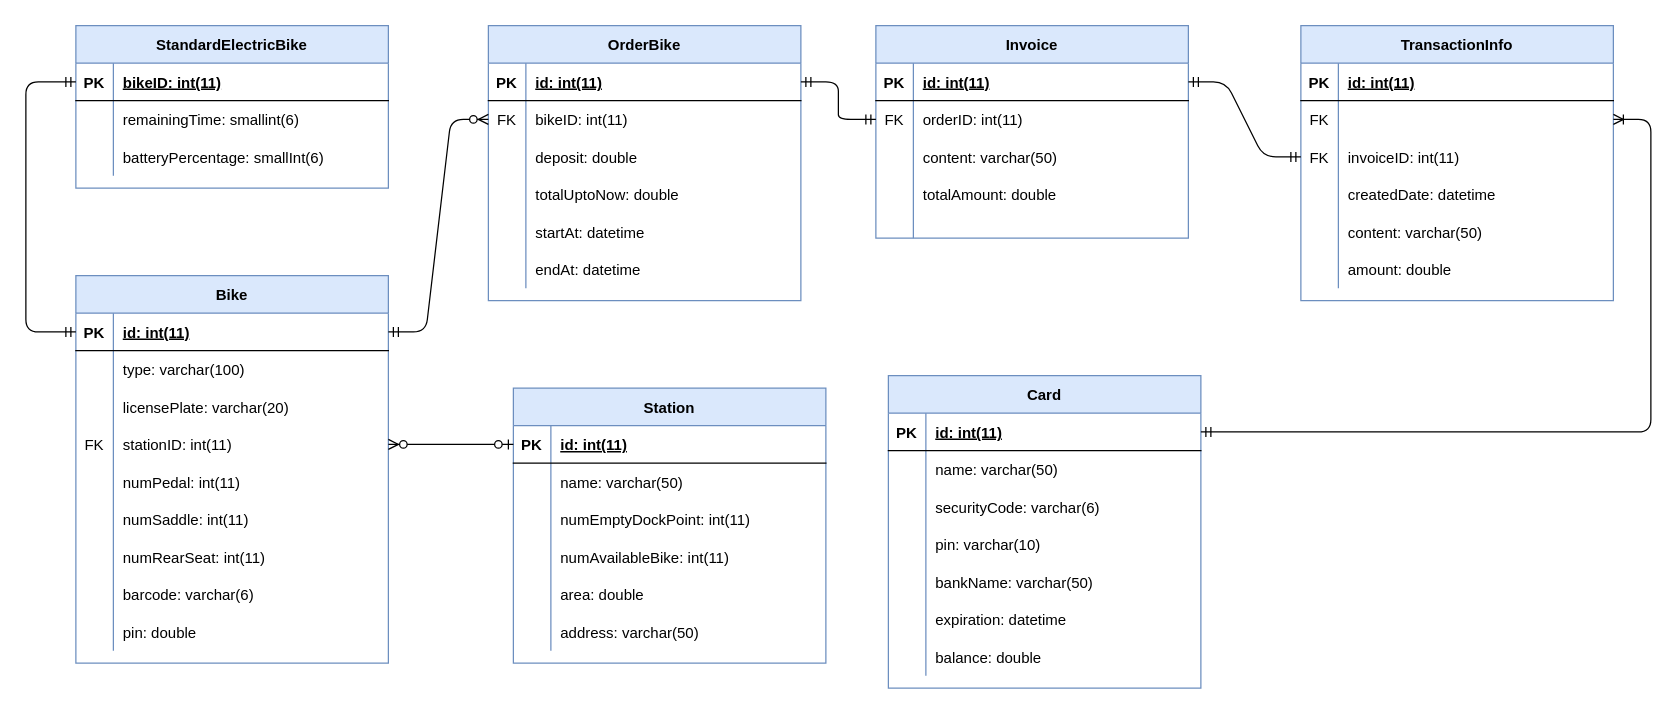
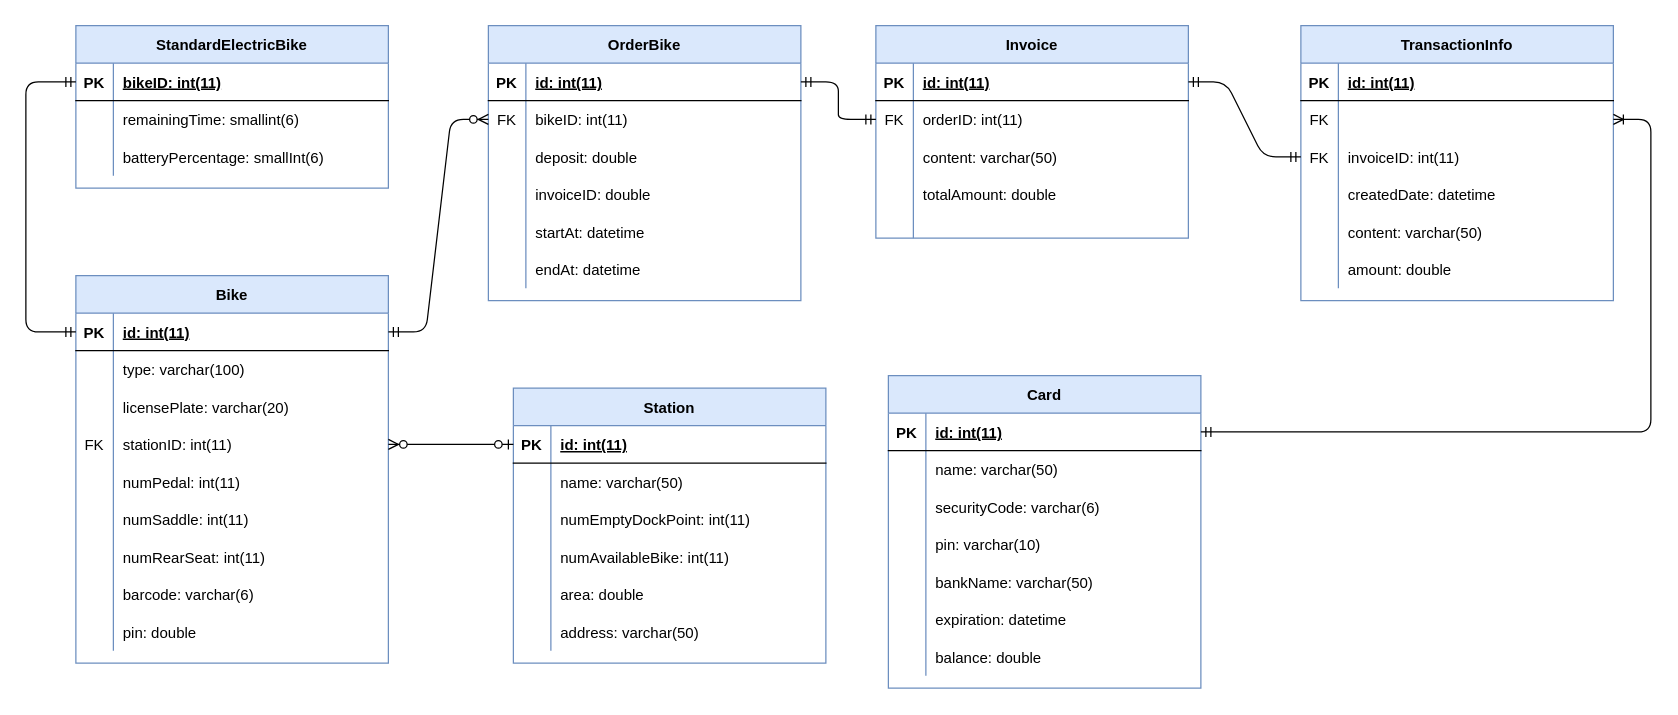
node "totalUptoNow: double": label "totalUptoNow: double" -> "invoiceID: double"
